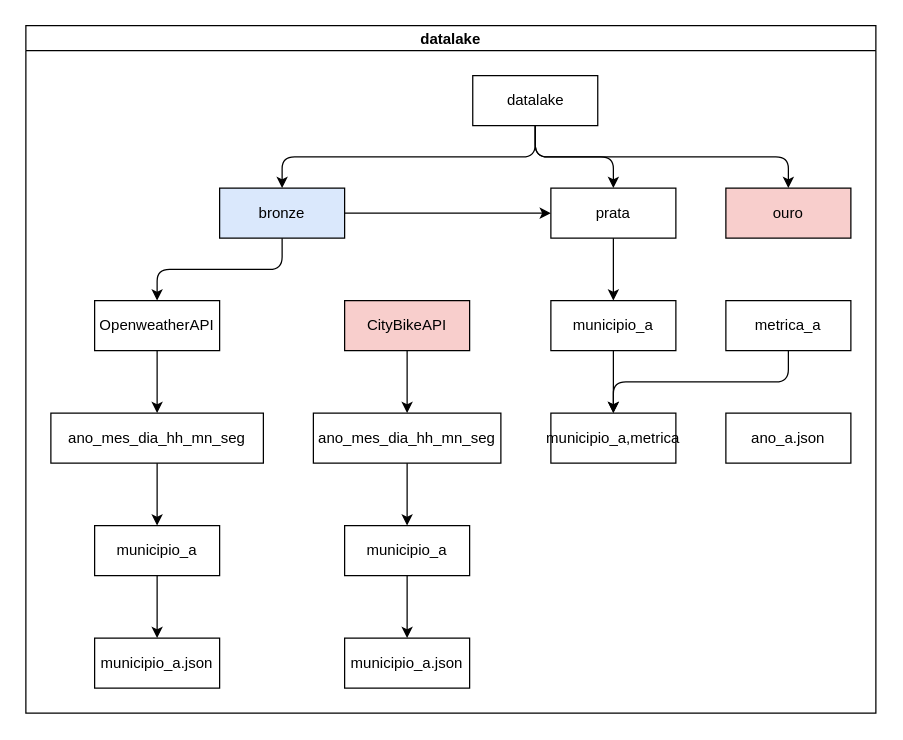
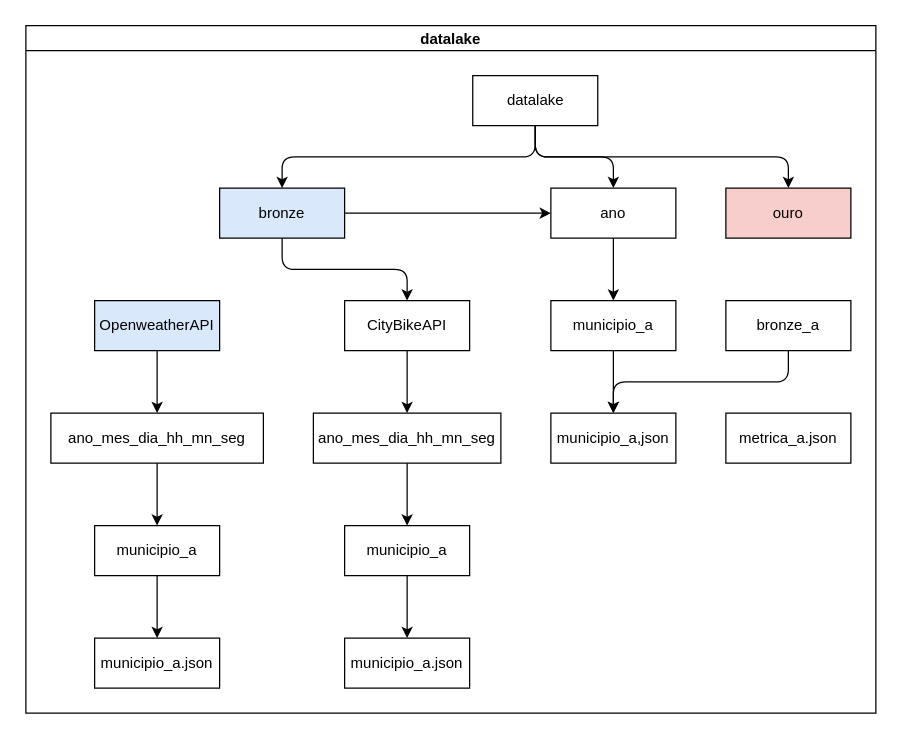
node "prata": label "prata" -> "ano"
edge "bronze" -> "OpenweatherAPI": now "bronze" -> "CityBikeAPI"
node "OpenweatherAPI": fillcolor #ffffff -> #dae8fc
node "CityBikeAPI": fillcolor #f8cecc -> #ffffff
node "metrica_a": label "metrica_a" -> "bronze_a"
node "municipio_a,metrica": label "municipio_a,metrica" -> "municipio_a,json"
node "ano_a.json": label "ano_a.json" -> "metrica_a.json"
